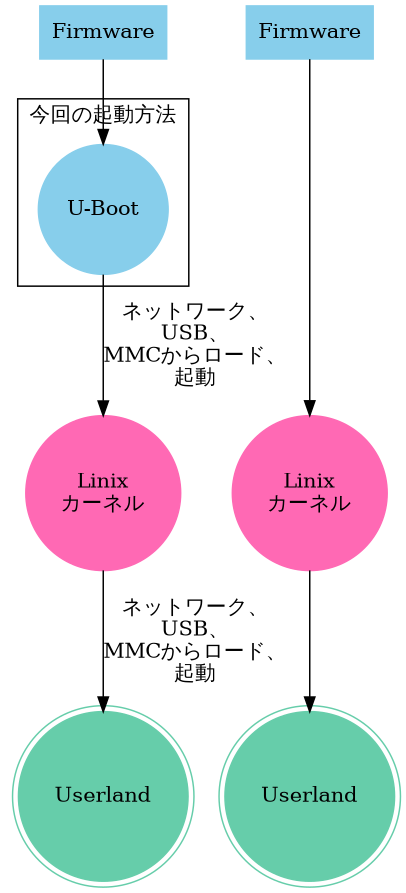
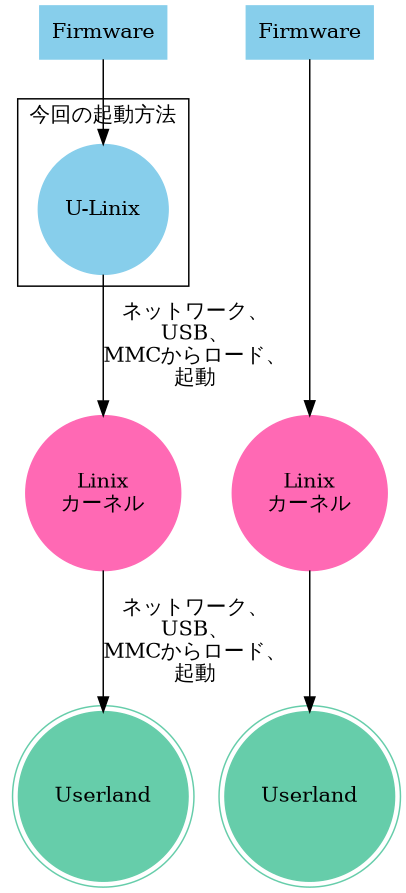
node "U-Boot": label "U-Boot" -> "U-Linix"
